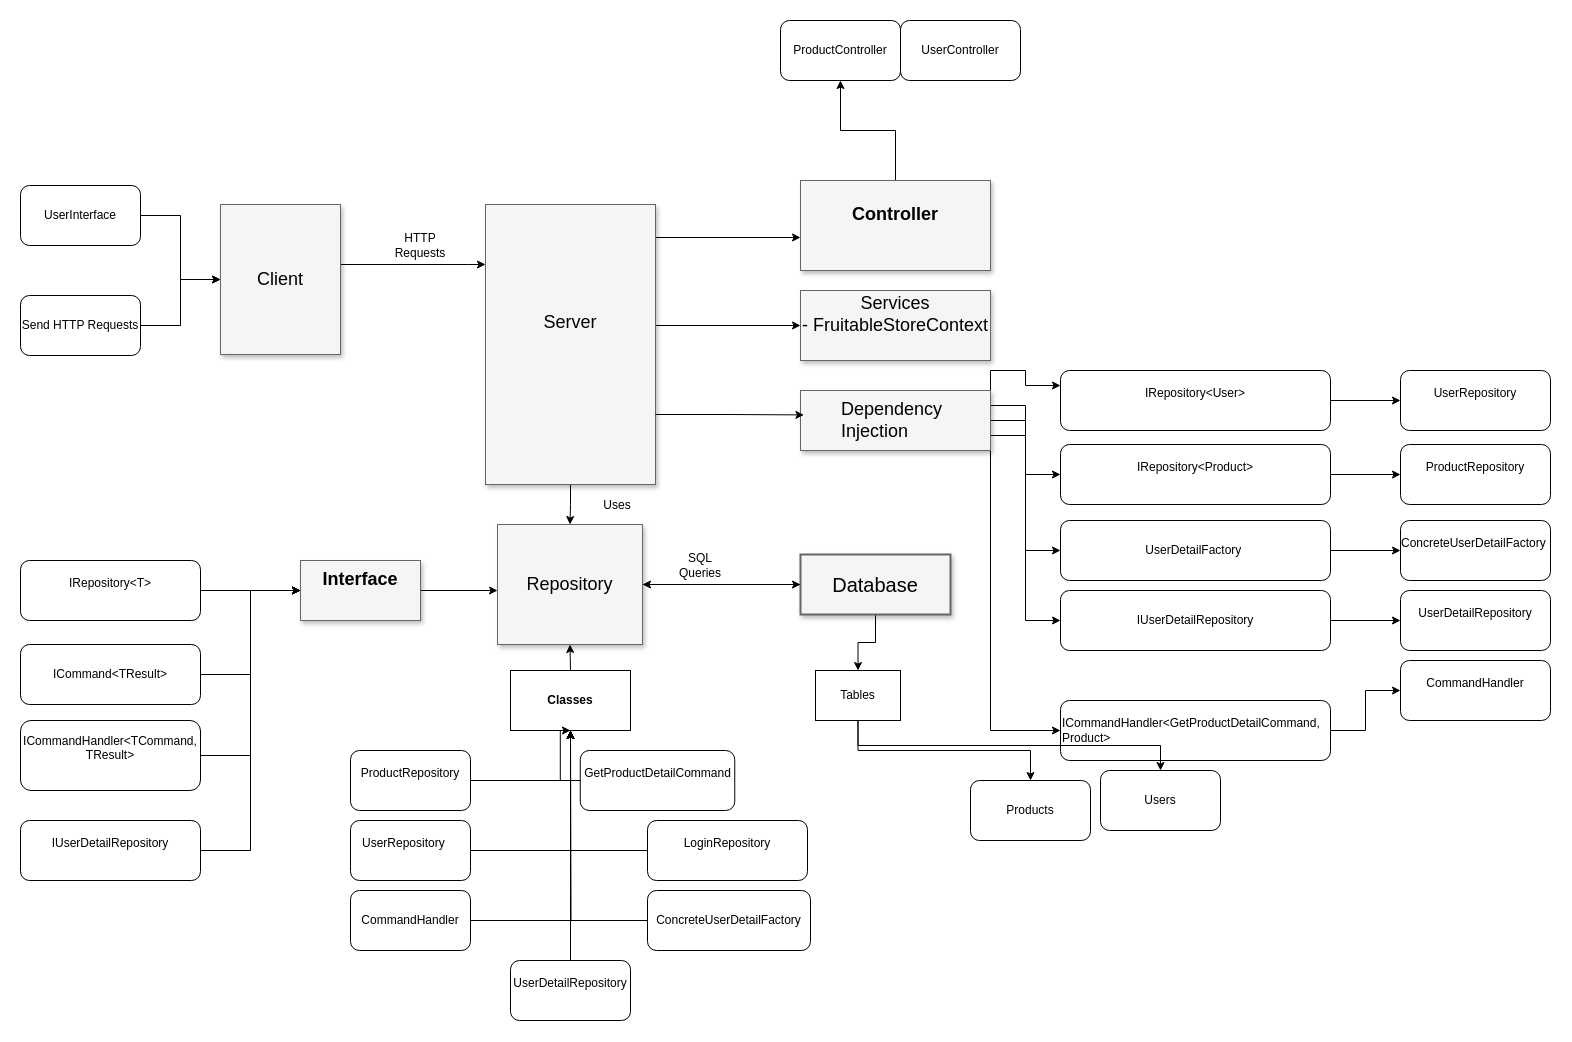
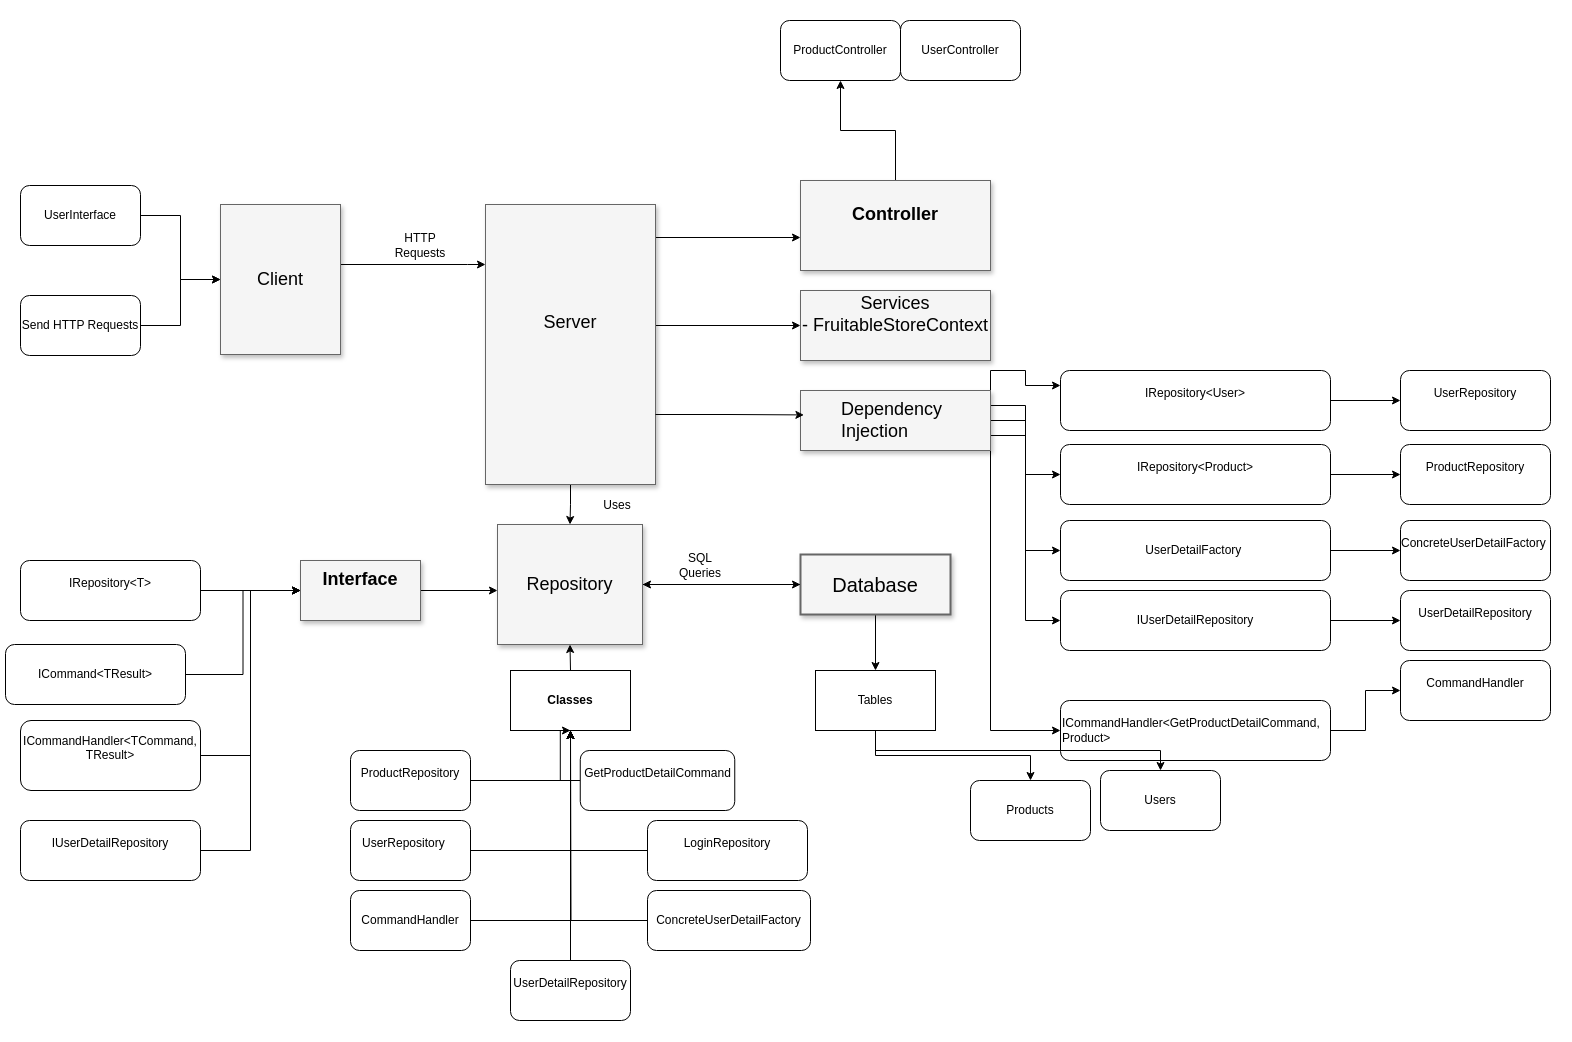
node "ICommand<TResult>": moved (111, 675) -> (96, 675)
node "Tables": size 85x50 -> 120x60
